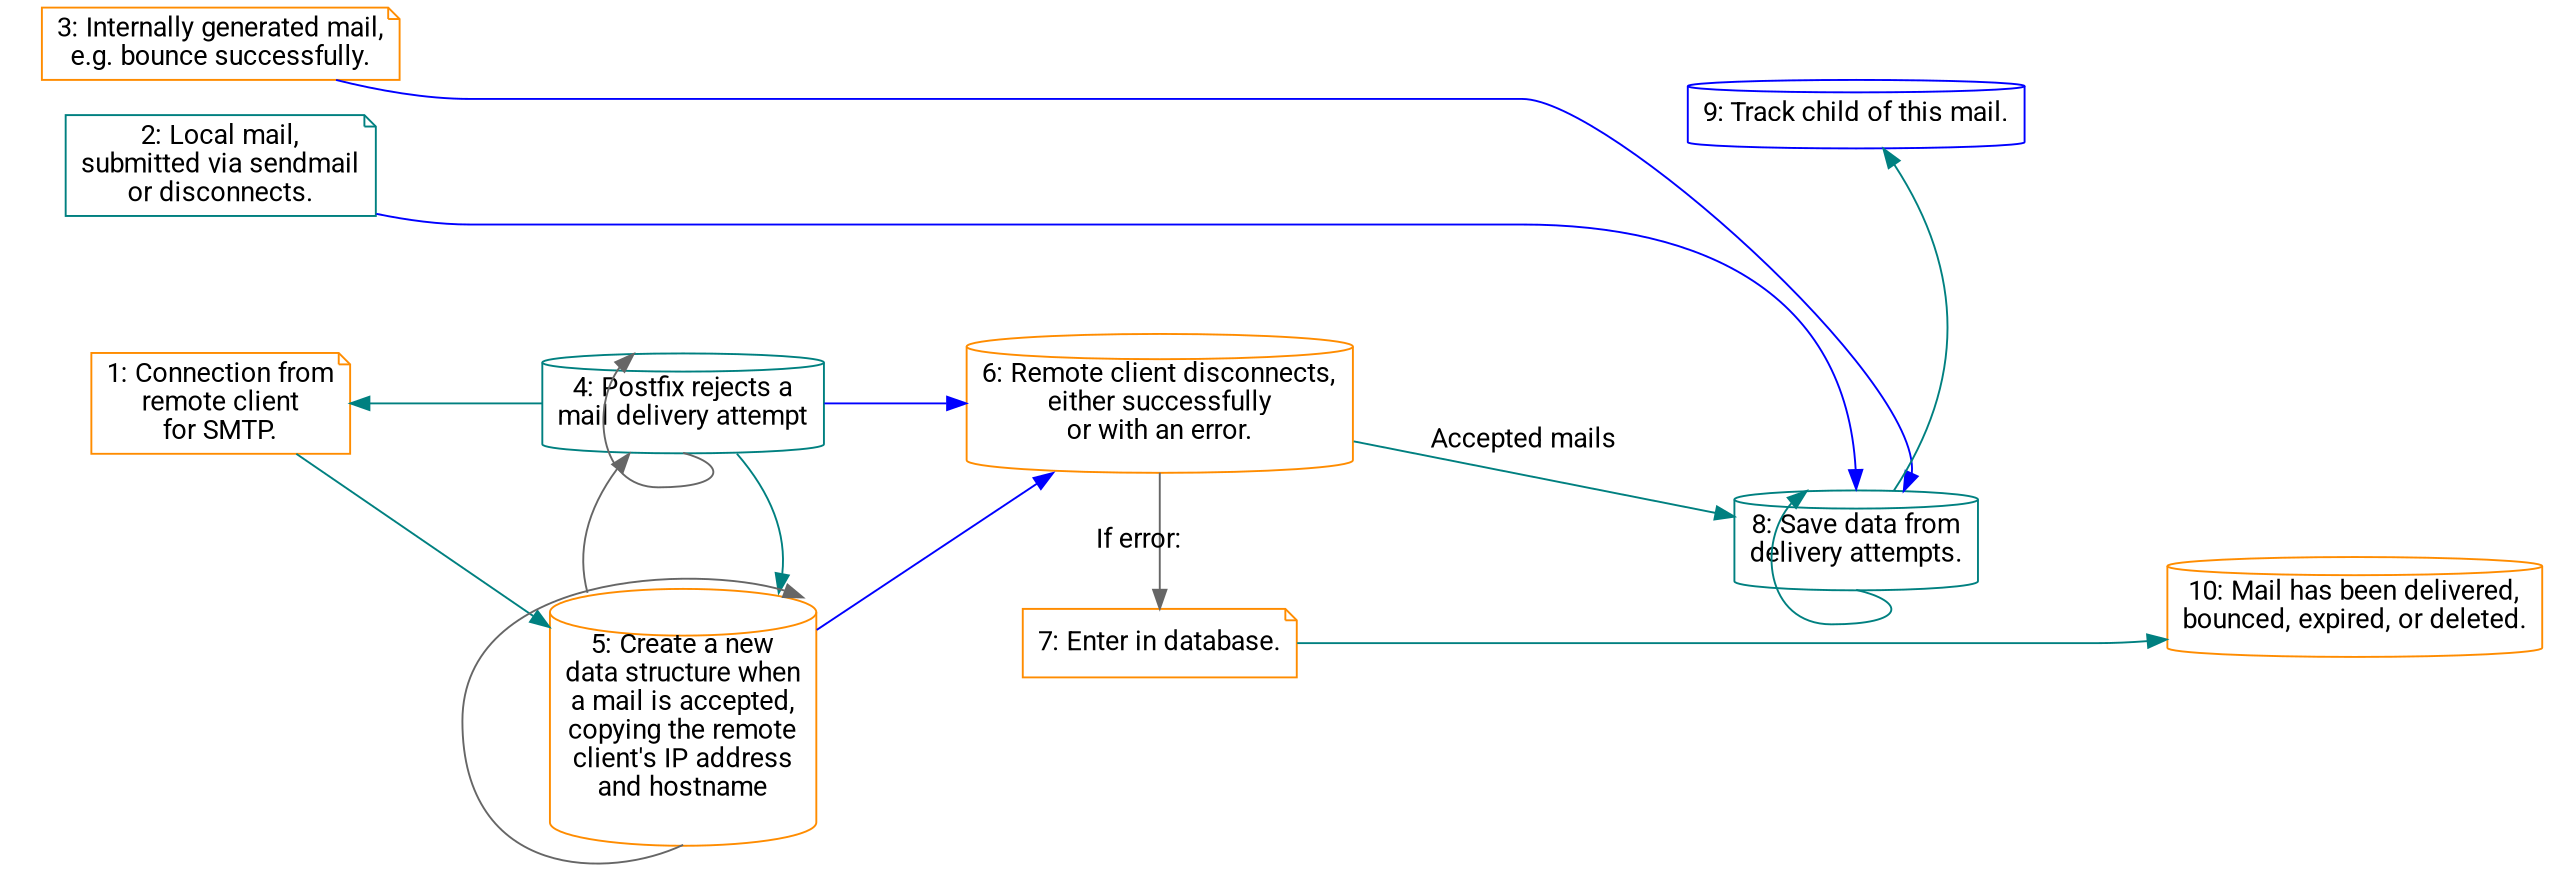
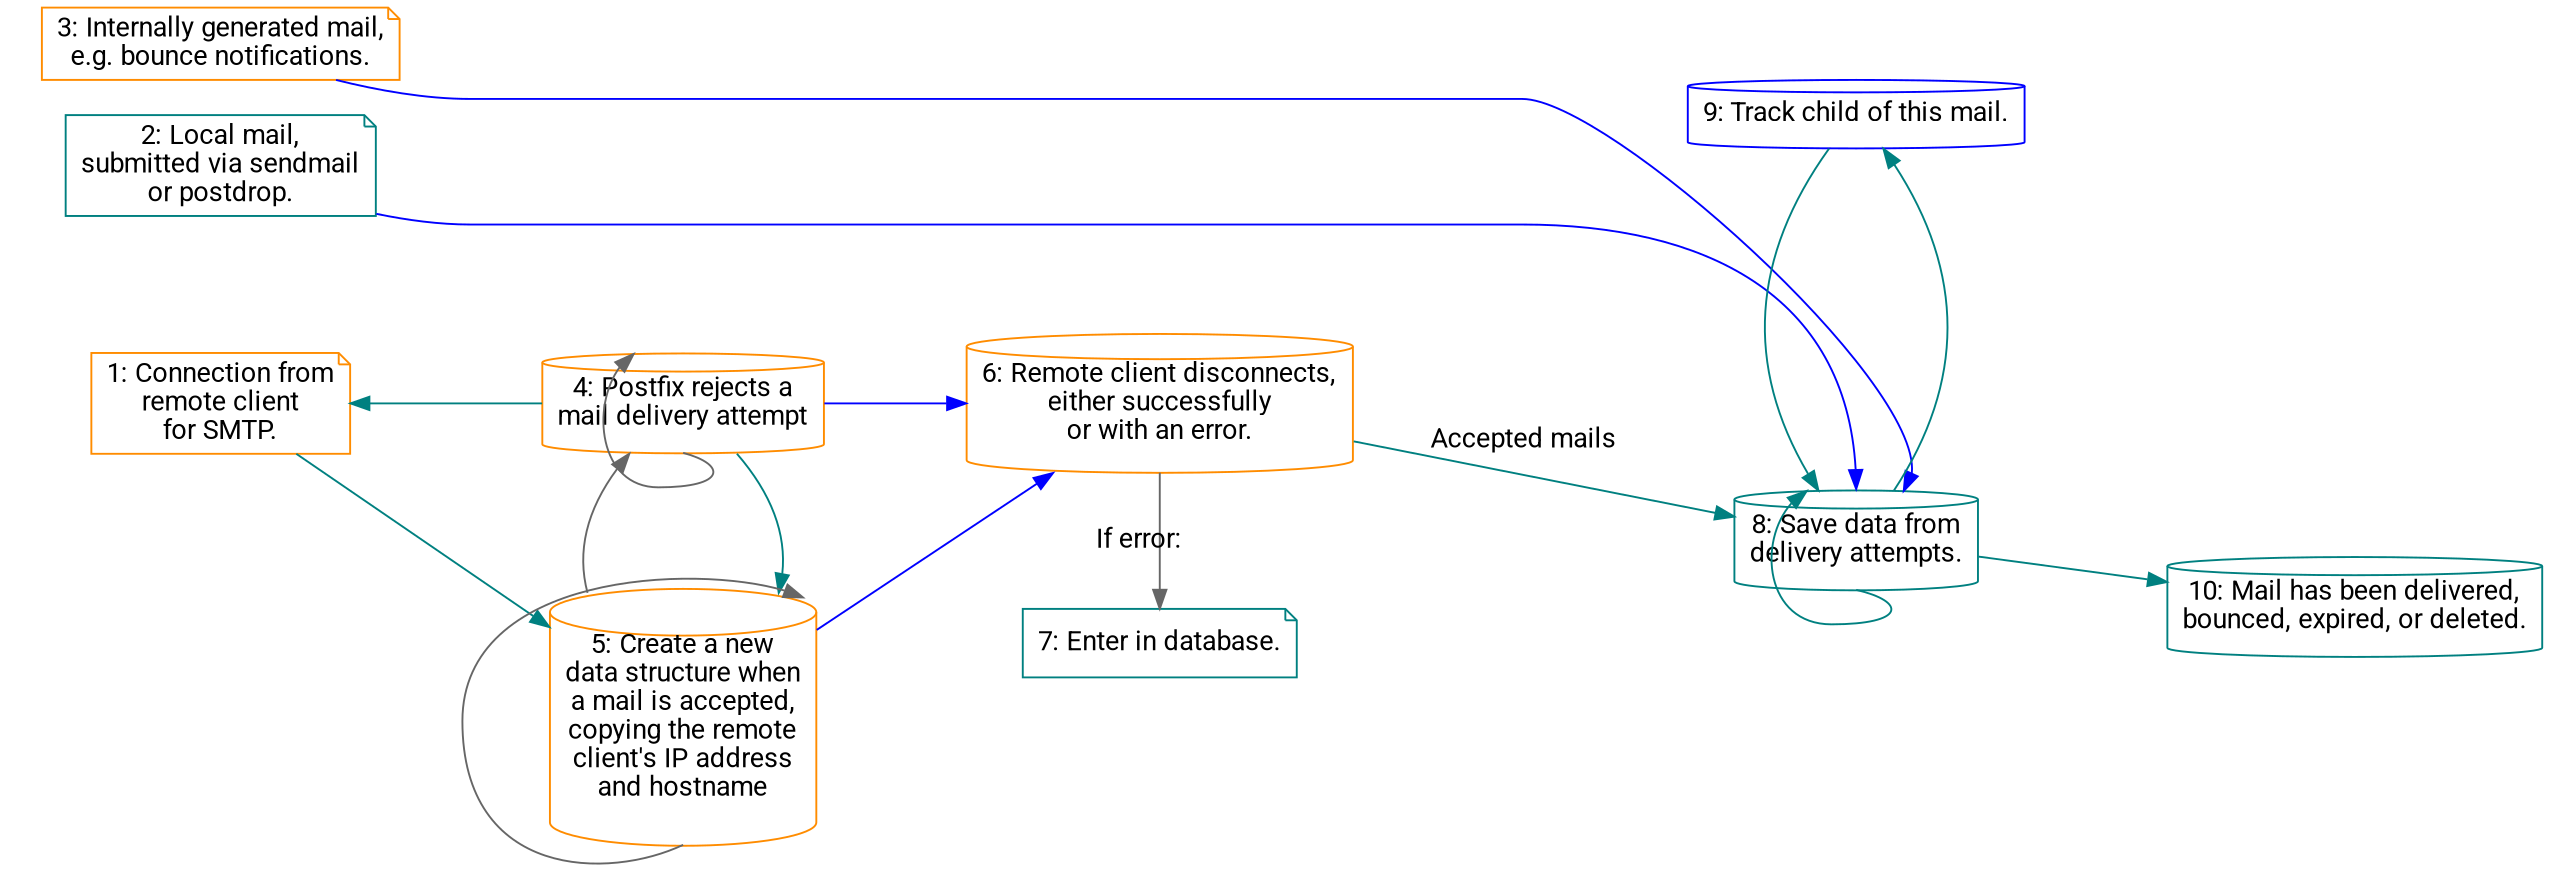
node "3: Internally generated mail, e.g. bounce successfully.": label "3: Internally generated mail, e.g. bounce successfully." -> "3: Internally generated mail, e.g. bounce notifications."
node "2: Local mail, submitted via sendmail or disconnects.": label "2: Local mail, submitted via sendmail or disconnects." -> "2: Local mail, submitted via sendmail or postdrop."
edge "9: Track child of this mail." -> "8: Save data from delivery attempts.": added
node "4: Postfix rejects a mail delivery attempt": color teal -> darkorange
node "10: Mail has been delivered, bounced, expired, or deleted.": color darkorange -> teal
node "7: Enter in database.": color darkorange -> teal
edge "7: Enter in database." -> "10: Mail has been delivered, bounced, expired, or deleted.": now "8: Save data from delivery attempts." -> "10: Mail has been delivered, bounced, expired, or deleted."
